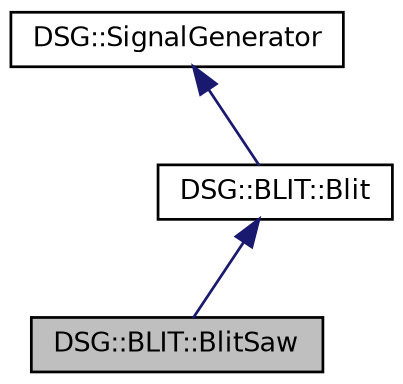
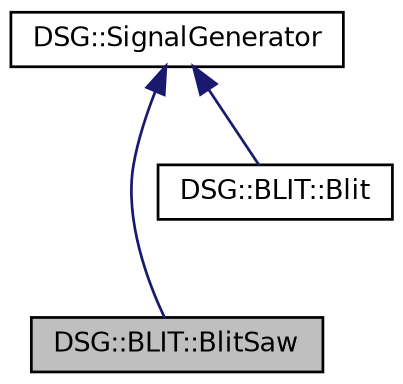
edge "DSG::BLIT::BlitSaw" -> "DSG::BLIT::Blit": now "DSG::BLIT::BlitSaw" -> "DSG::SignalGenerator"
